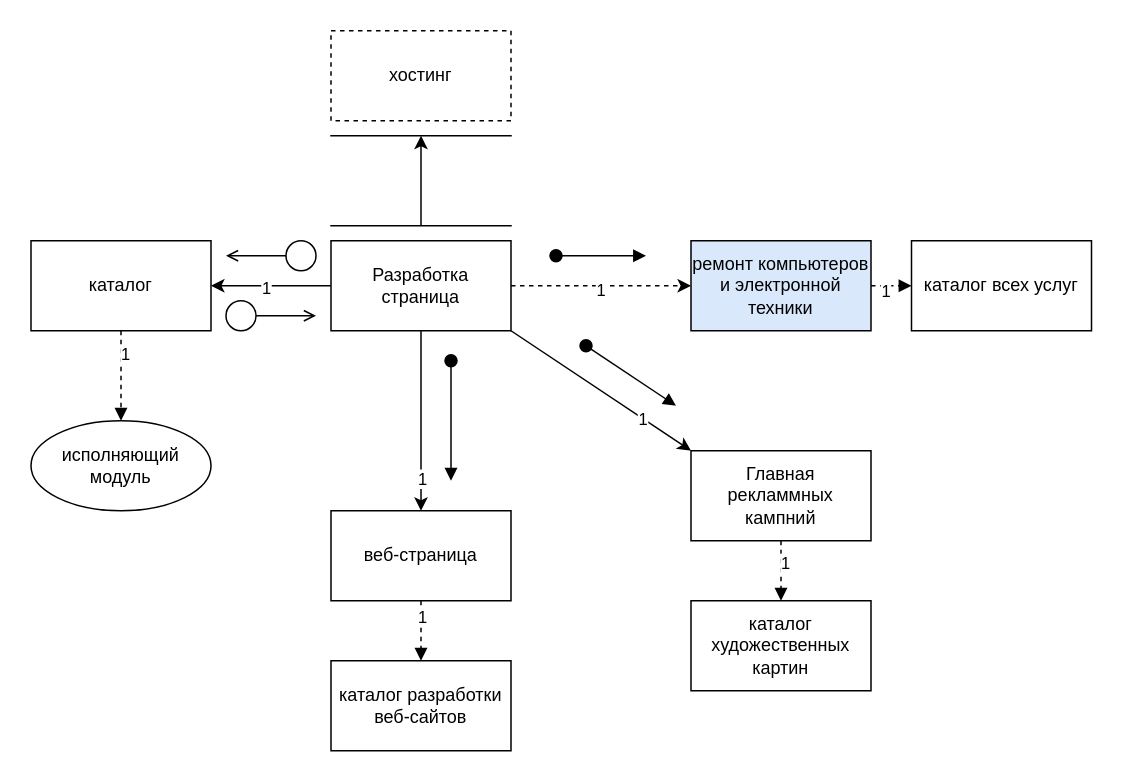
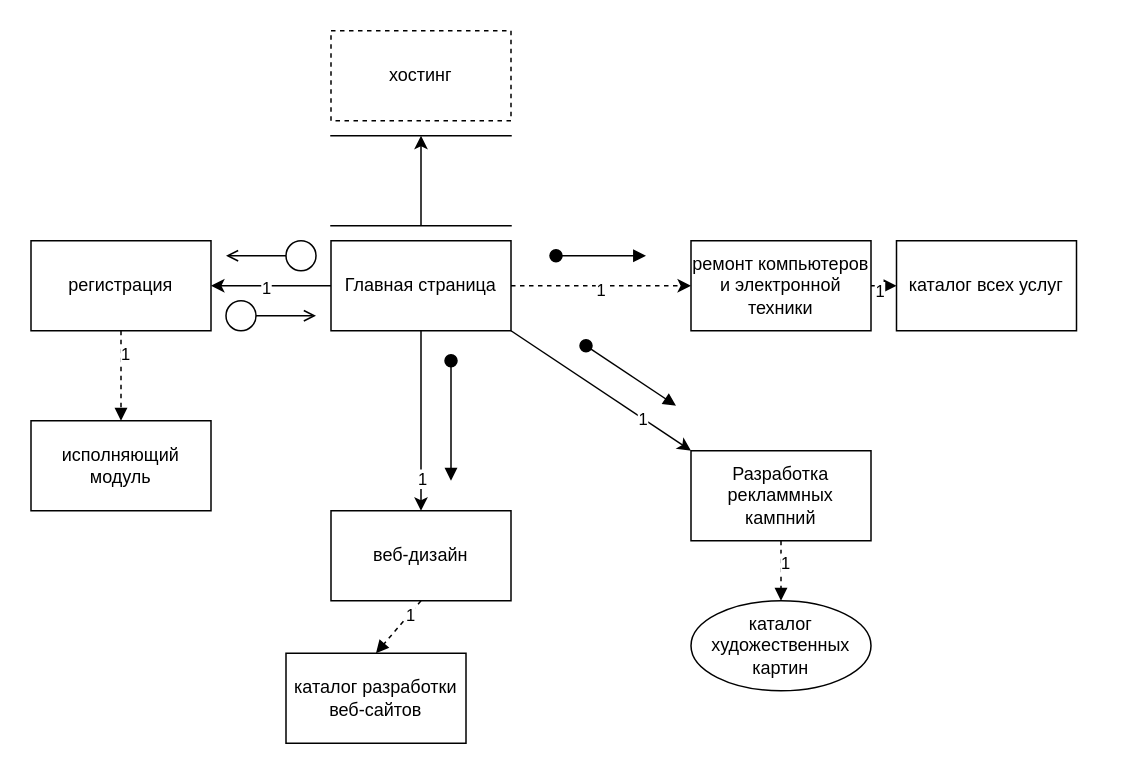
node "каталог": label "каталог" -> "регистрация"
node "Разработка страница": label "Разработка страница" -> "Главная страница"
node "ремонт компьютеров и электронной техники": fillcolor #dae8fc -> #ffffff
node "каталог всех услуг": moved (1001, 286) -> (986, 286)
node "исполняющий модуль": shape ellipse -> rectangle
node "Главная рекламмных кампний": label "Главная рекламмных кампний" -> "Разработка рекламмных кампний"
node "веб-страница": label "веб-страница" -> "веб-дизайн"
node "каталог художественных картин": shape rectangle -> ellipse
node "каталог разработки веб-сайтов": moved (421, 706) -> (376, 698)
